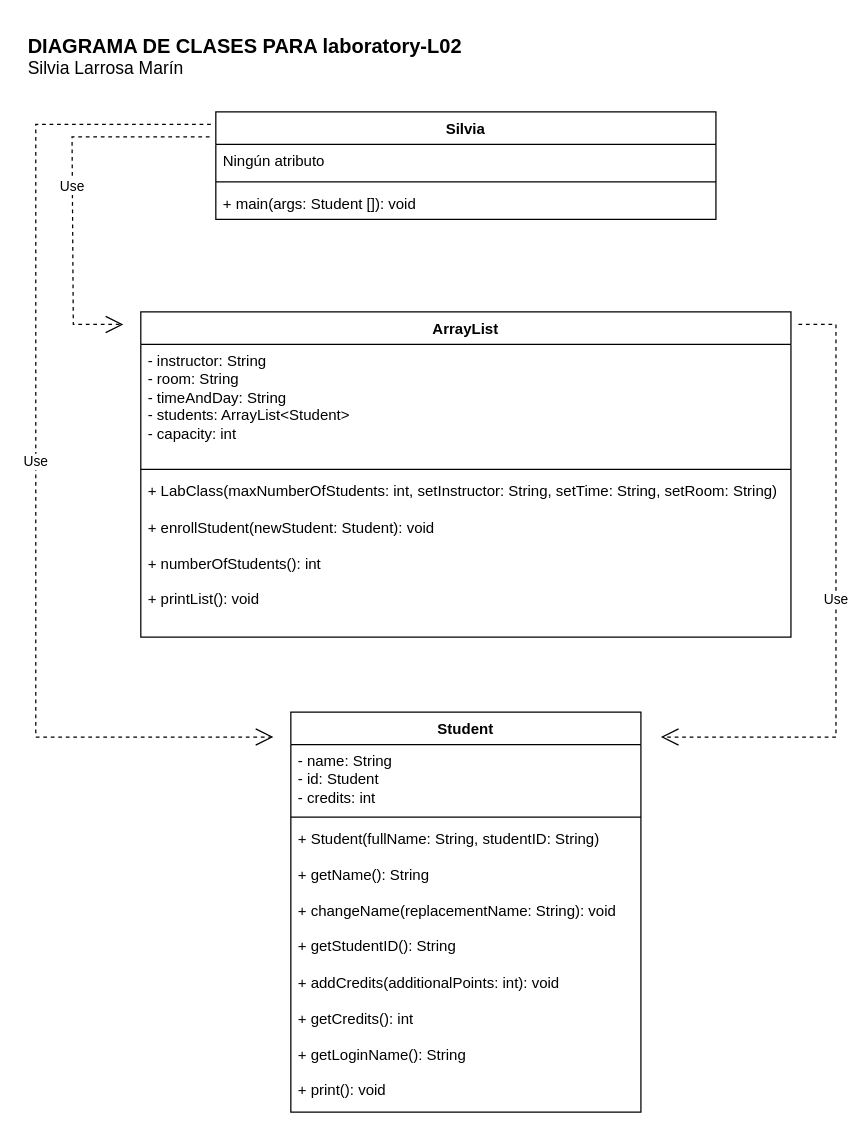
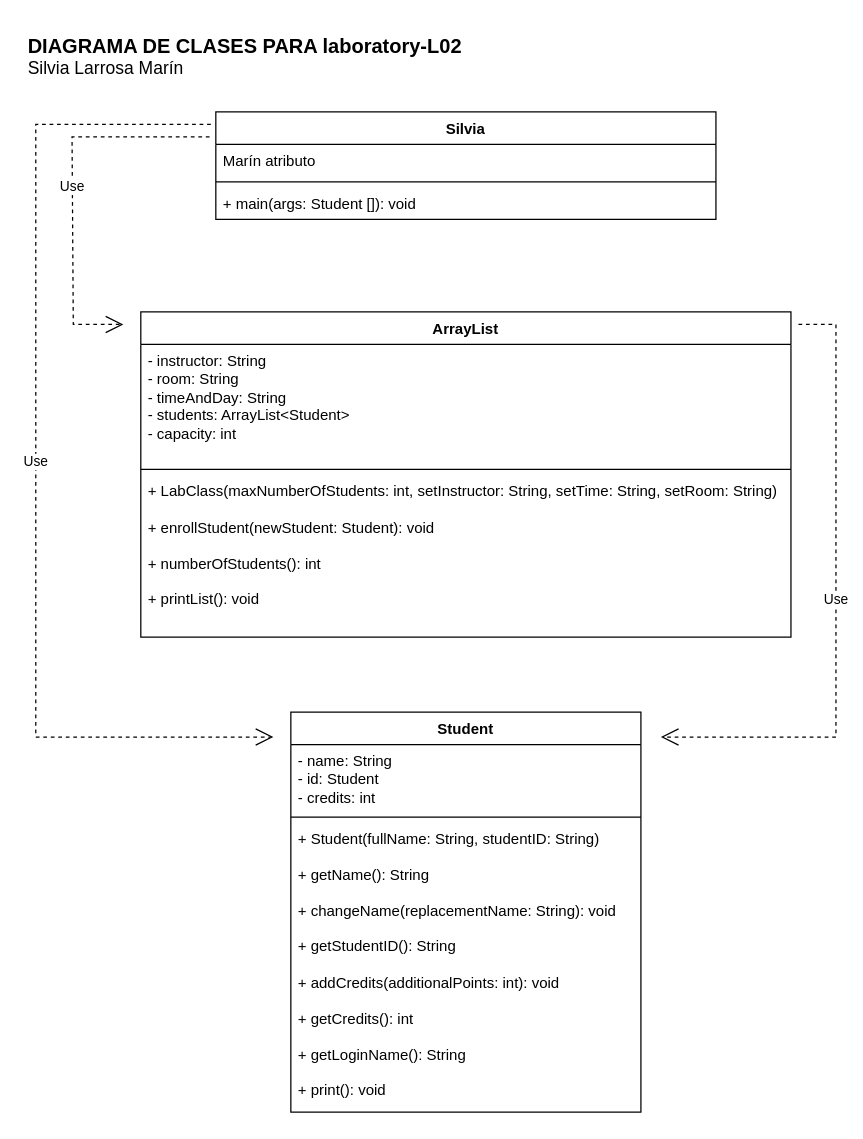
node "Ningún atributo": label "Ningún atributo" -> "Marín atributo"
